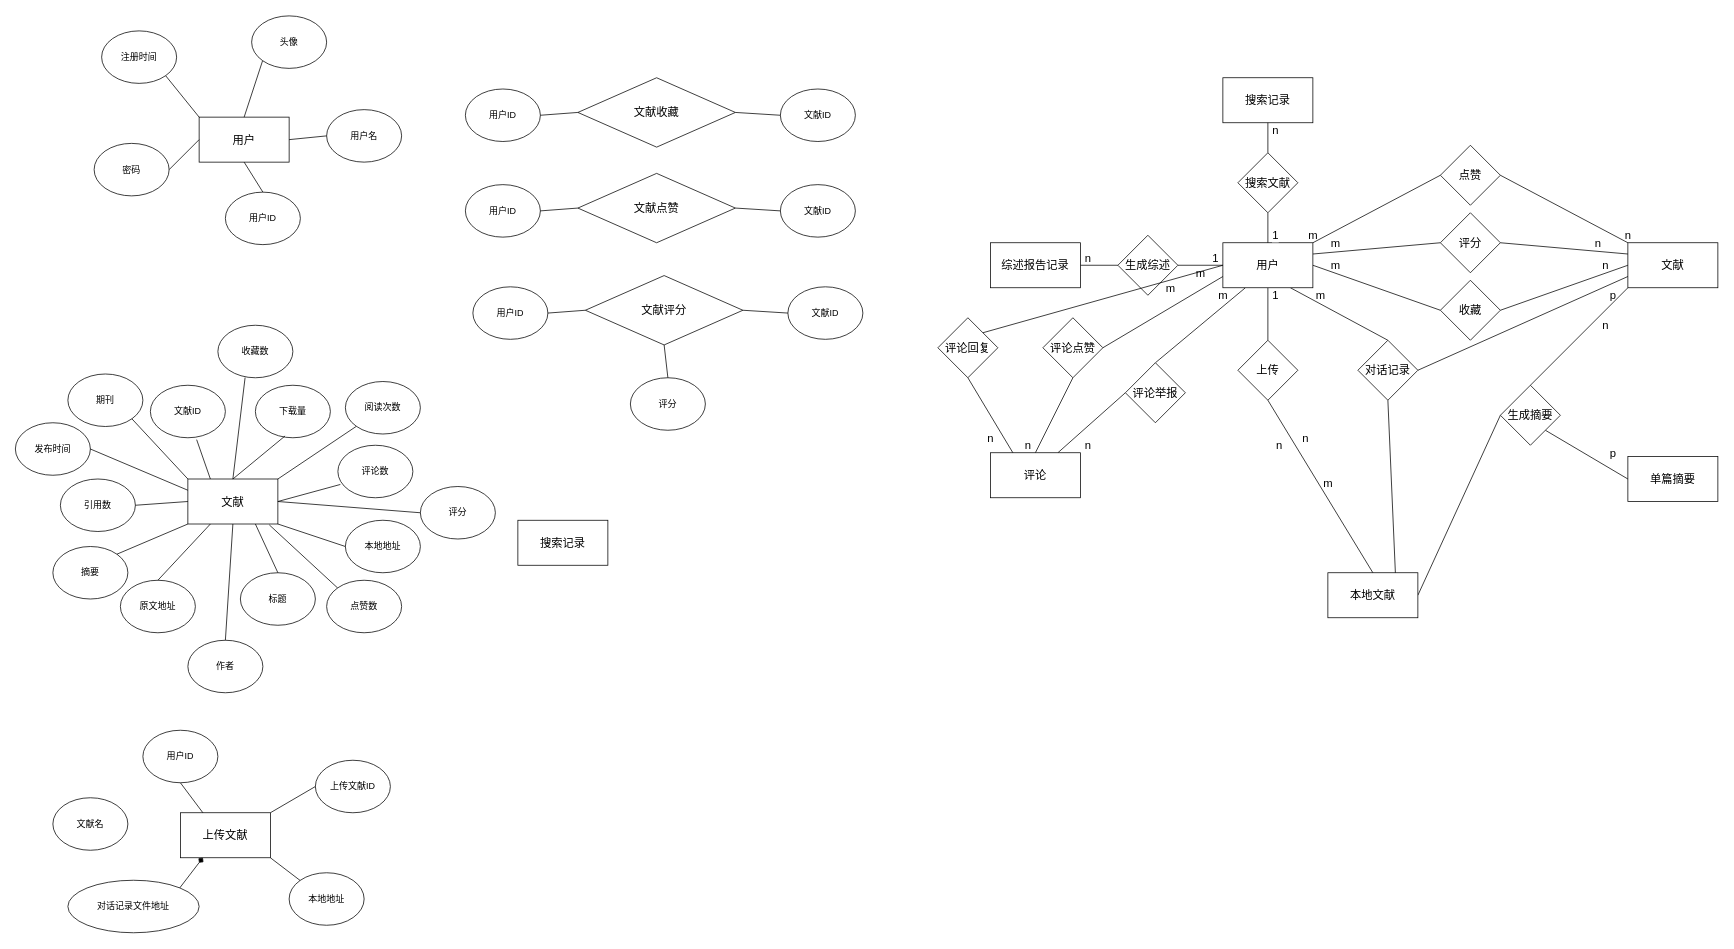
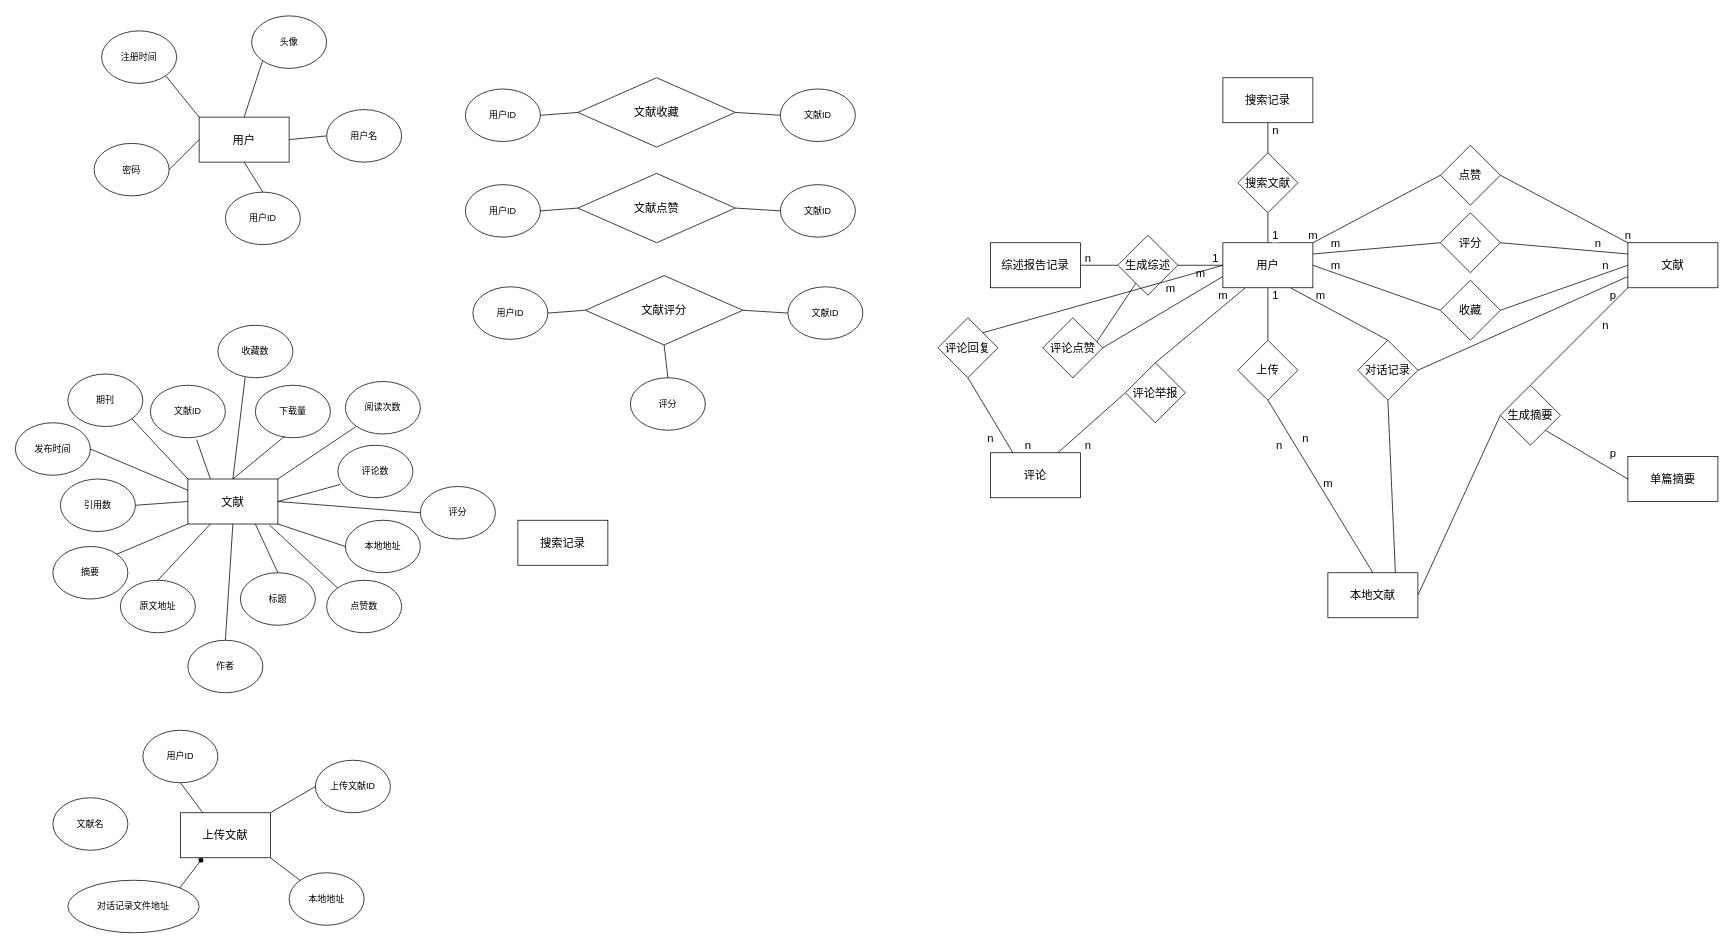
edge "评论点赞" -- "评论": now "评论点赞" -- "生成综述"
